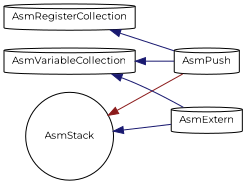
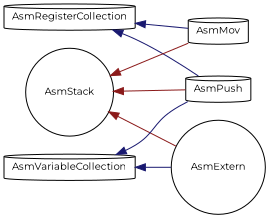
node "AsmMov": added
node "AsmExtern": shape cylinder -> circle
edge "AsmExtern" -> "AsmStack": color midnightblue -> firebrick4
